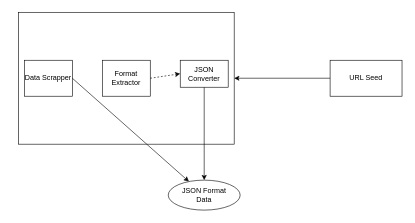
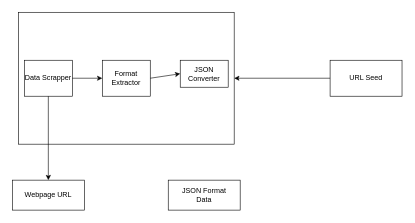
edge "Format Extractor" -> "JSON Converter": style dashed -> solid
edge "Data Scrapper" -> "JSON Format Data": now "Data Scrapper" -> "Format Extractor"
edge "Data Scrapper" -> "Webpage URL": added
edge "JSON Converter" -> "JSON Format Data": removed
node "Webpage URL": added
node "JSON Format Data": shape ellipse -> rectangle
